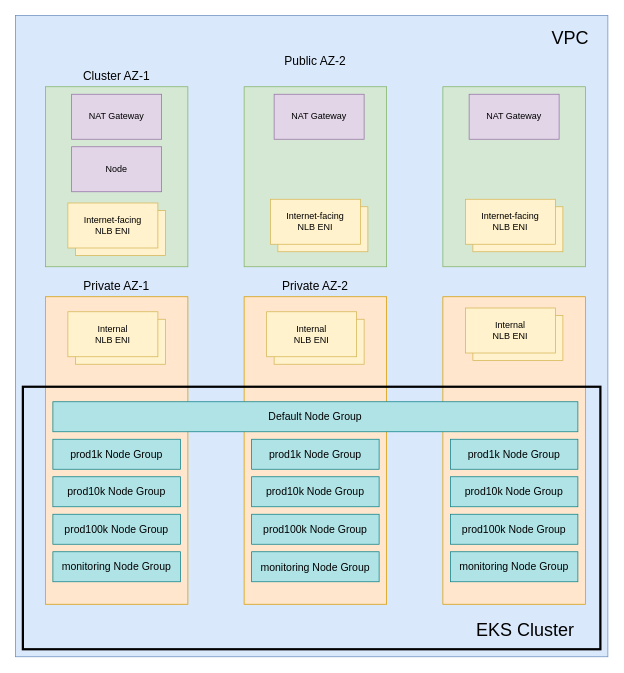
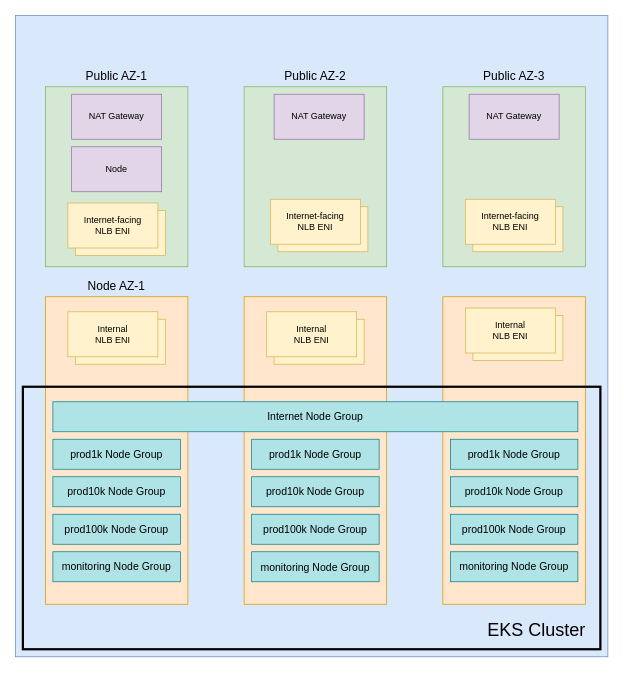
node "VPC": removed
node "Public AZ-2": moved (315, 60) -> (315, 75)
node "Cluster AZ-1": label "Cluster AZ-1" -> "Public AZ-1"
node "Public AZ-3": added
node "Private AZ-1": label "Private AZ-1" -> "Node AZ-1"
node "Private AZ-2": removed
node "Default Node Group": label "Default Node Group" -> "Internet Node Group"
node "EKS Cluster": moved (525, 630) -> (537, 630)
